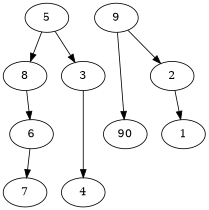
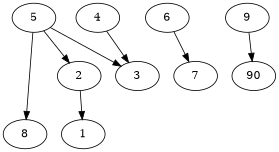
edge "9" -> "2": now "5" -> "2"
edge "8" -> "6": removed
edge "3" -> "4": reversed
